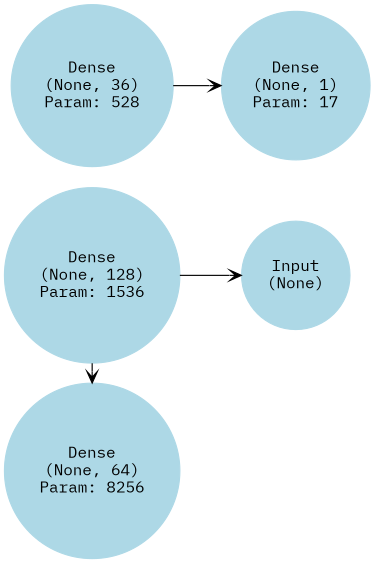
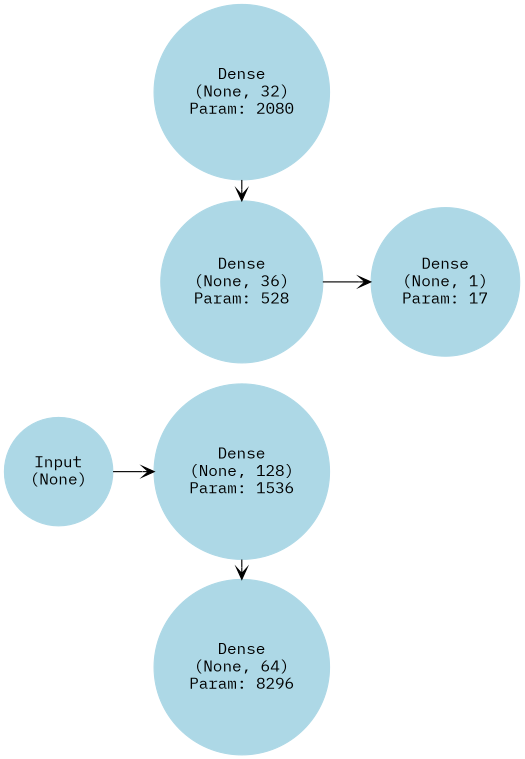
node "Dense (None, 32) Param: 2080": added
edge "Dense (None, 128) Param: 1536" -> "Input (None)": reversed
node "Dense (None, 64) Param: 8256": label "Dense (None, 64) Param: 8256" -> "Dense (None, 64) Param: 8296"
